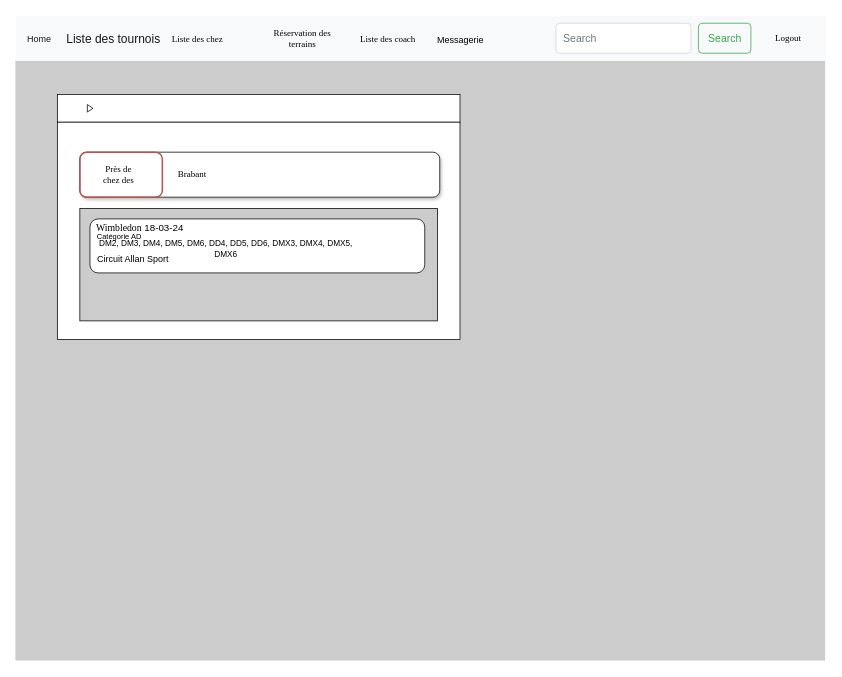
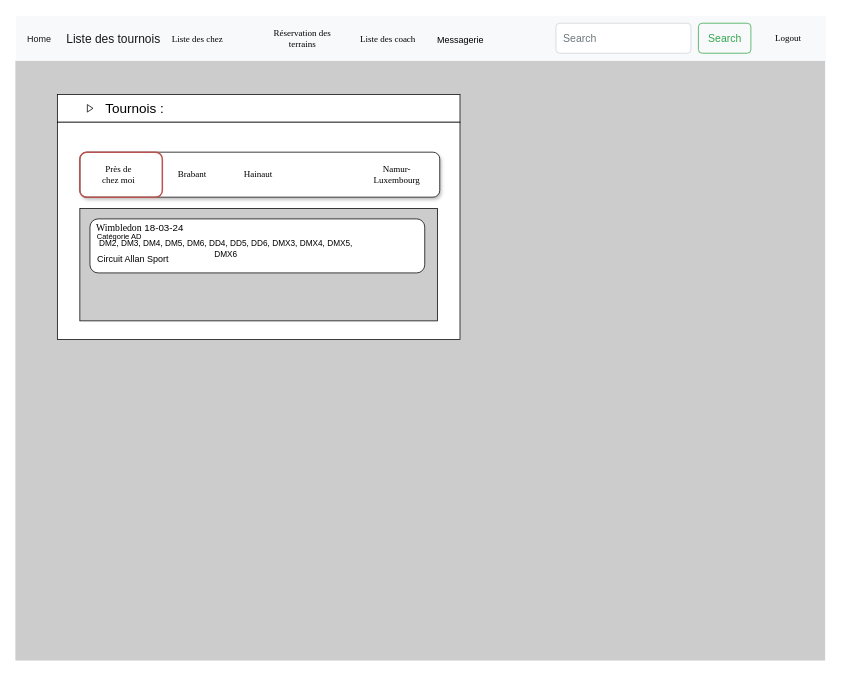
node "Tournois :": added
node "Près de chez des": label "Près de chez des" -> "Près de chez moi"
node "Hainaut": added
node "Namur-Luxembourg": added
